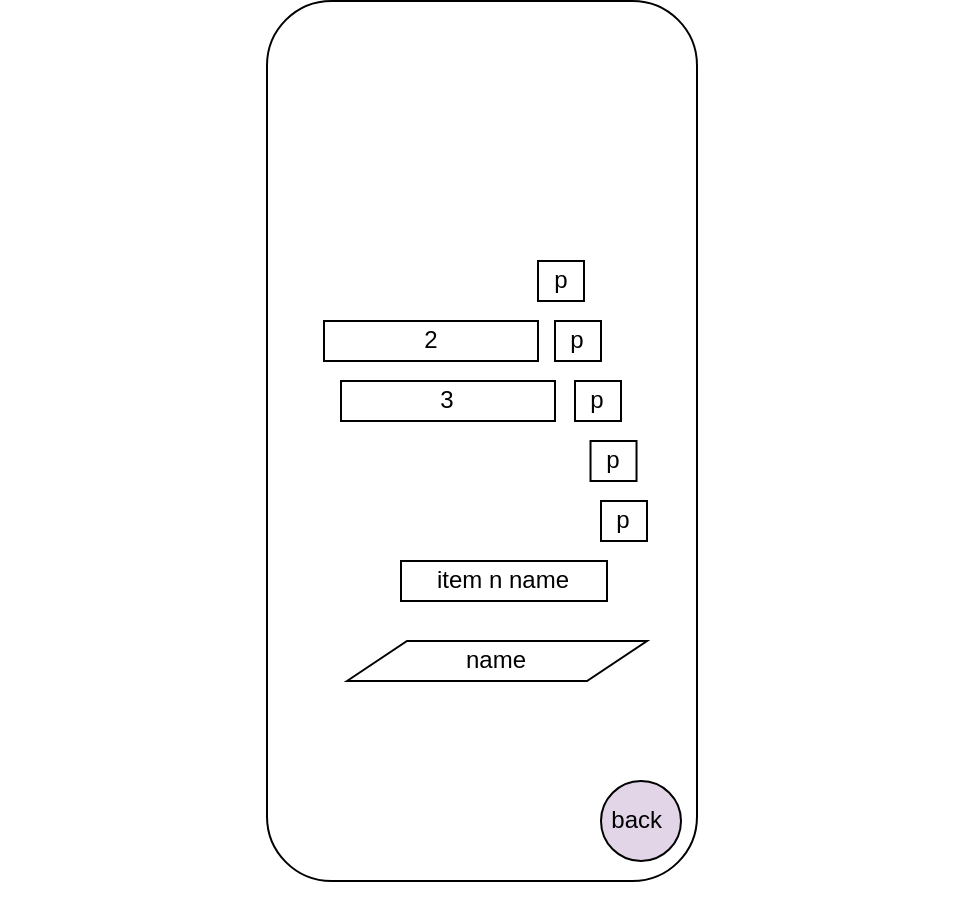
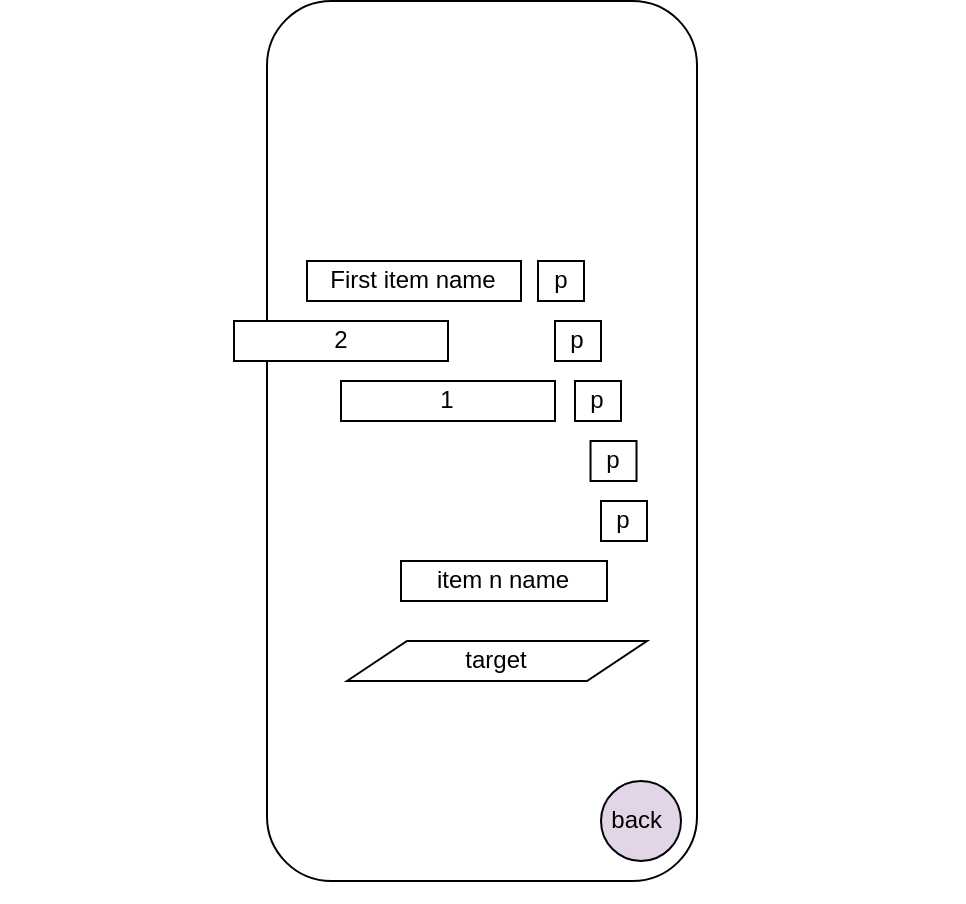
node "First item name": added
node "2": moved (431, 341) -> (341, 341)
node "3": label "3" -> "1"
node "name": label "name" -> "target"
